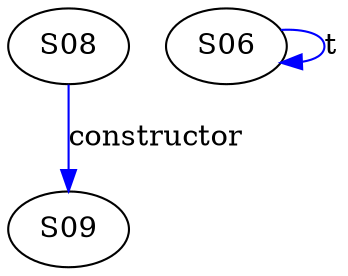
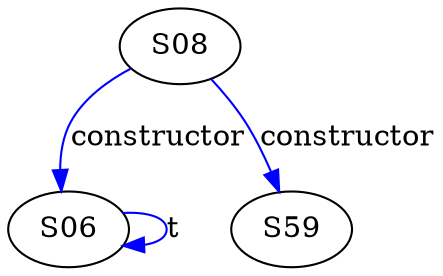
edge "S08" -> "S06": added, label "constructor"
node "S09": label "S09" -> "S59"
